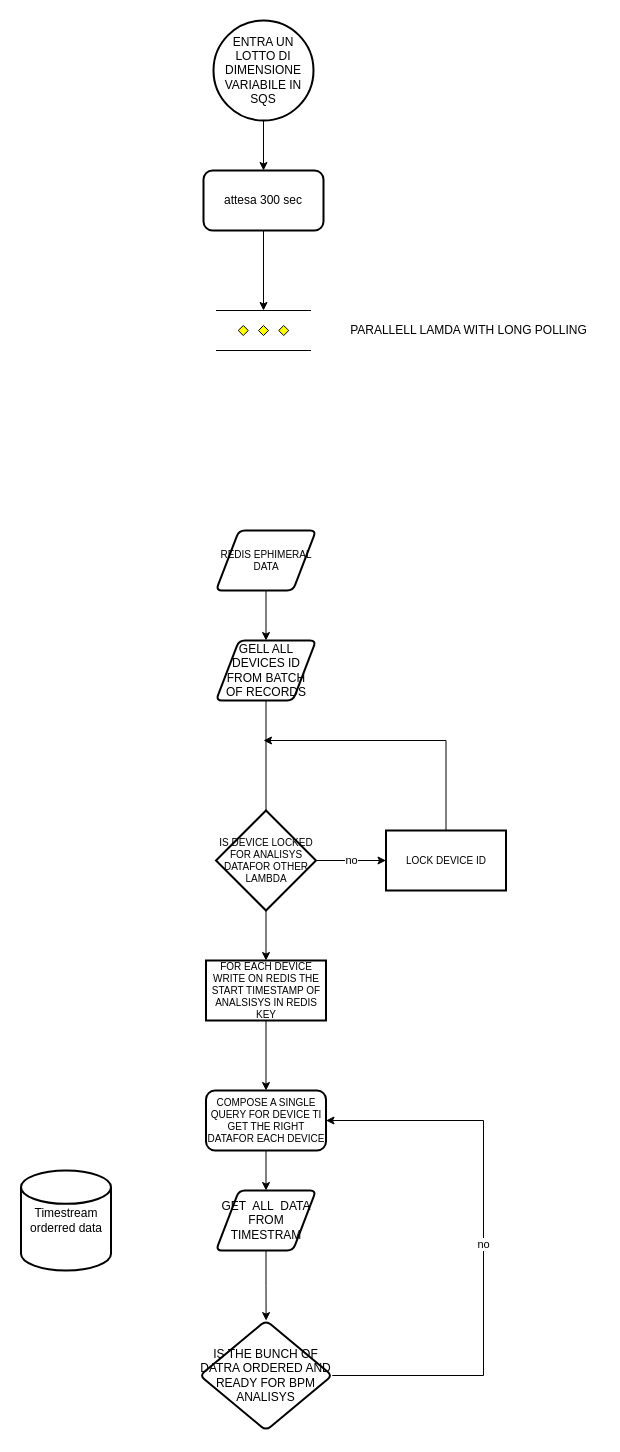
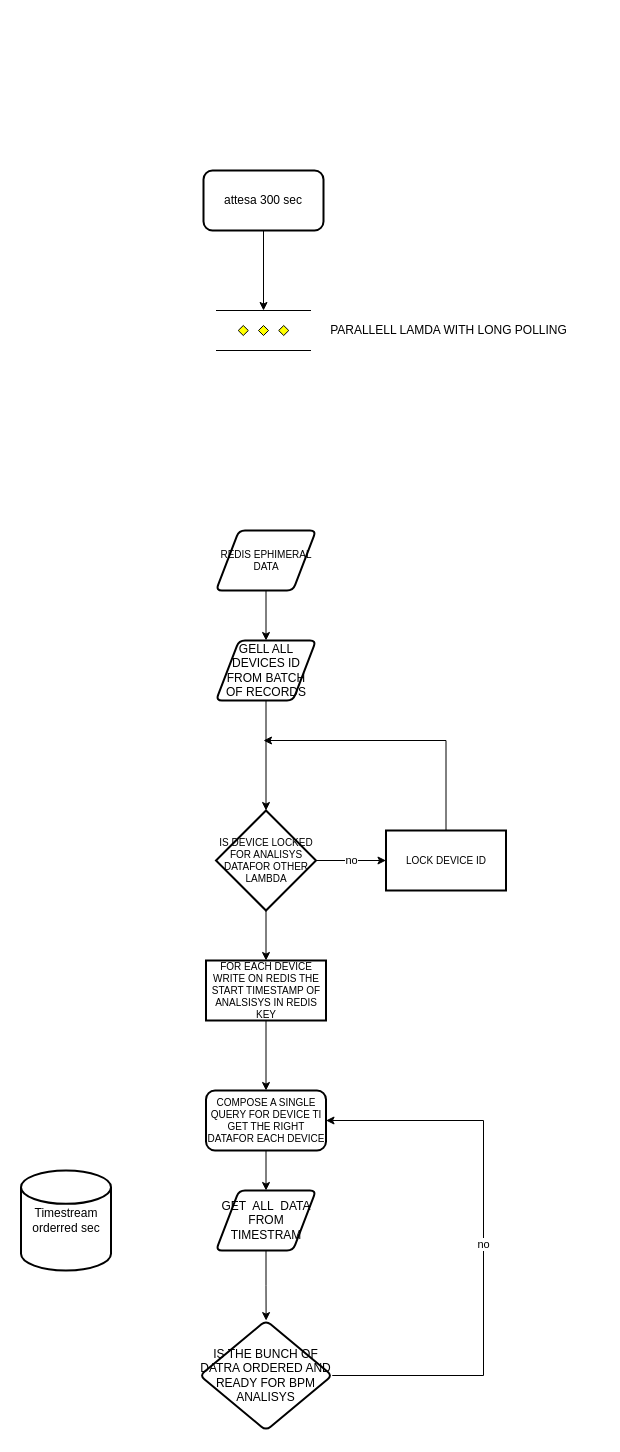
node "ENTRA UN LOTTO DI DIMENSIONE VARIABILE IN SQS": removed
edge "ENTRA UN LOTTO DI DIMENSIONE VARIABILE IN SQS" -> "attesa 300 sec": removed
node "PARALLELL LAMDA WITH LONG POLLING": moved (469, 331) -> (449, 331)
edge "GELL ALL DEVICES ID FROM BATCH OF RECORDS" -- "IS DEVICE LOCKED FOR ANALISYS DATAFOR OTHER LAMBDA": arrowhead none -> classic
node "Timestream orderred data": label "Timestream orderred data" -> "Timestream orderred sec"
